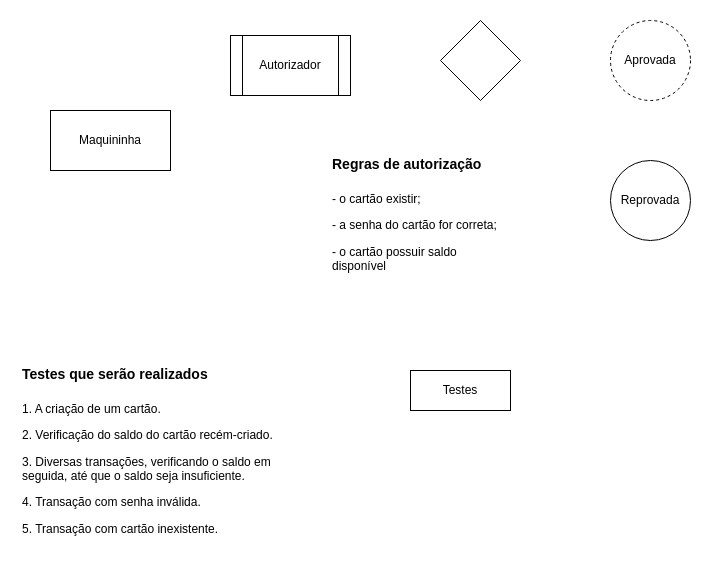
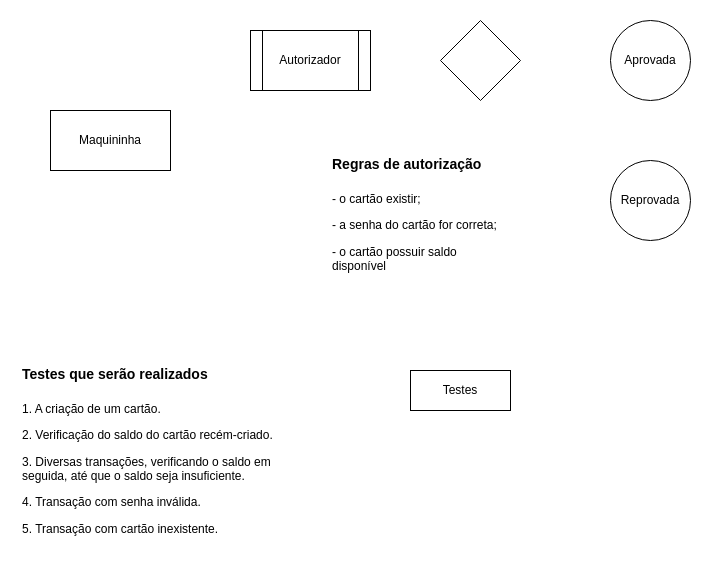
node "Aprovada": style dashed -> solid
node "Autorizador": moved (291, 66) -> (311, 61)
